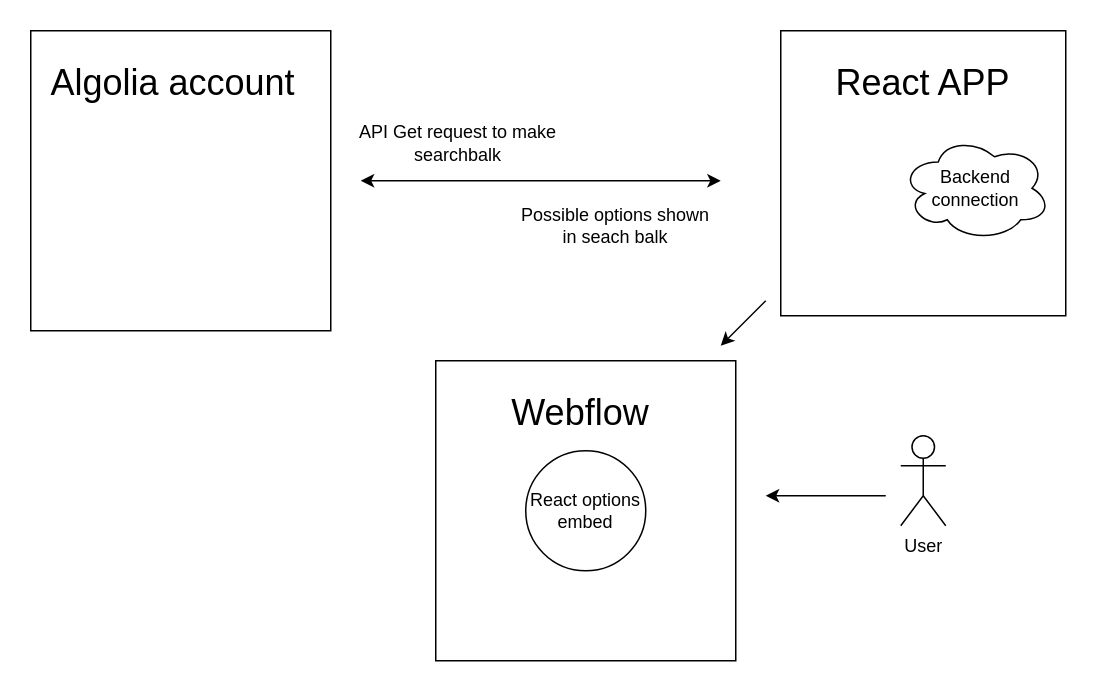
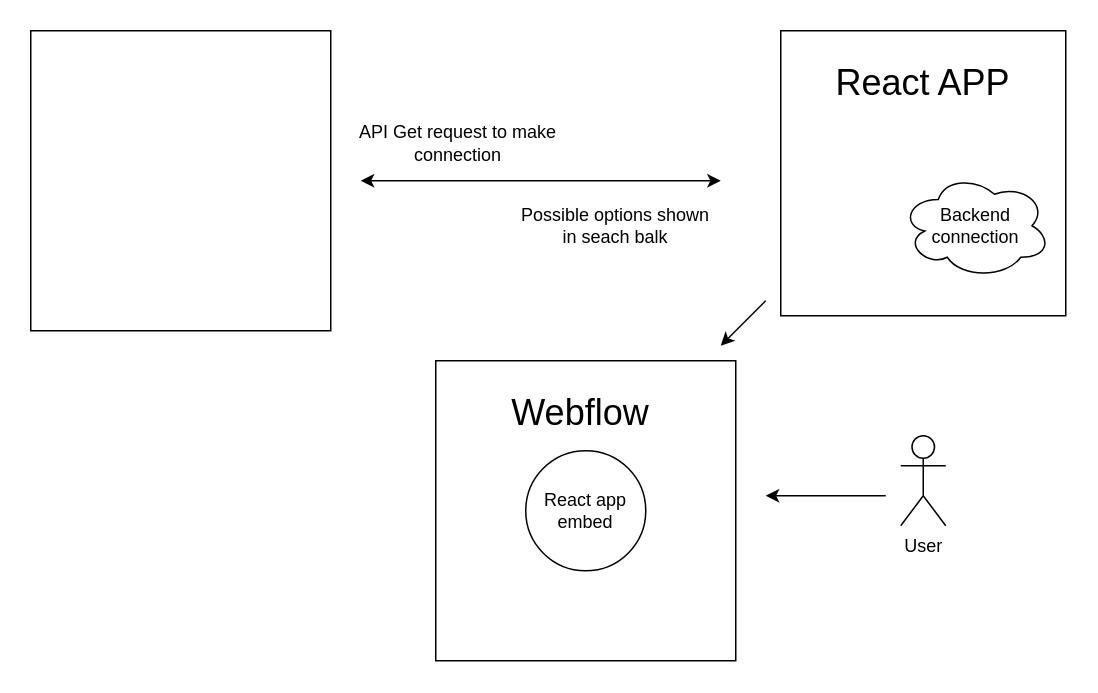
node "Algolia account": removed
node "API Get request to make searchbalk": label "API Get request to make searchbalk" -> "API Get request to make connection"
node "Backend connection": moved (976, 188) -> (976, 226)
node "React options embed": label "React options embed" -> "React app embed"
